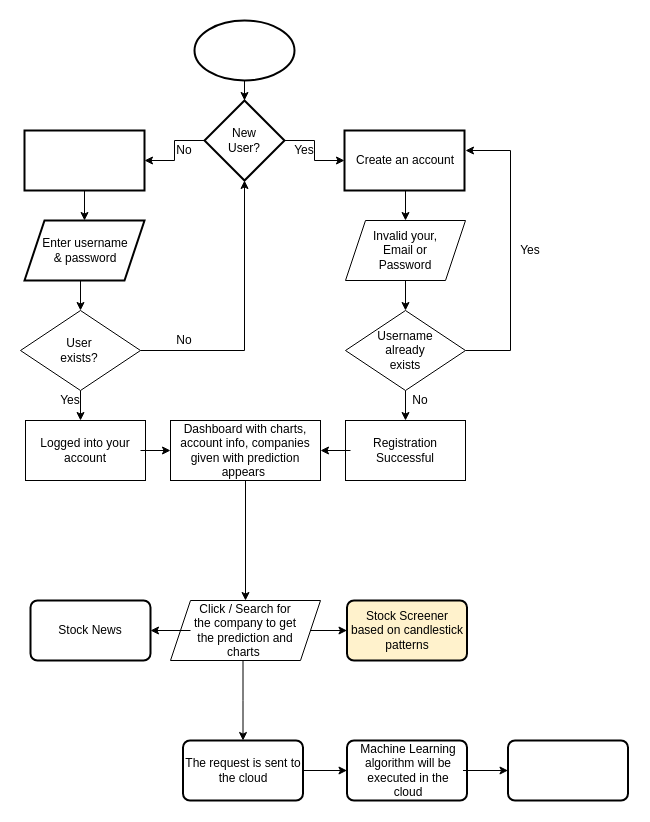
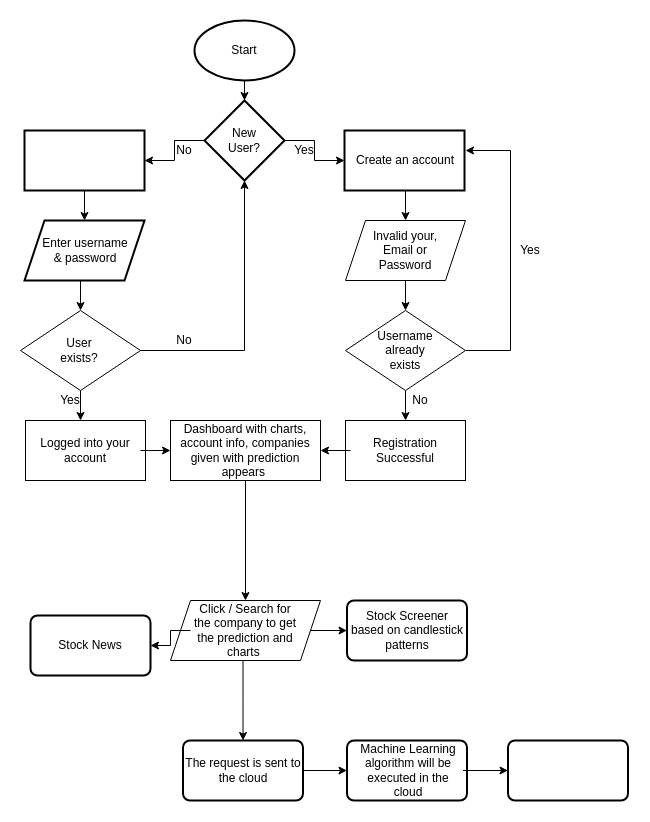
node "Start": added
node "Stock News": moved (91, 631) -> (91, 646)
node "Stock Screener based on candlestick patterns": fillcolor #fff2cc -> #ffffff
